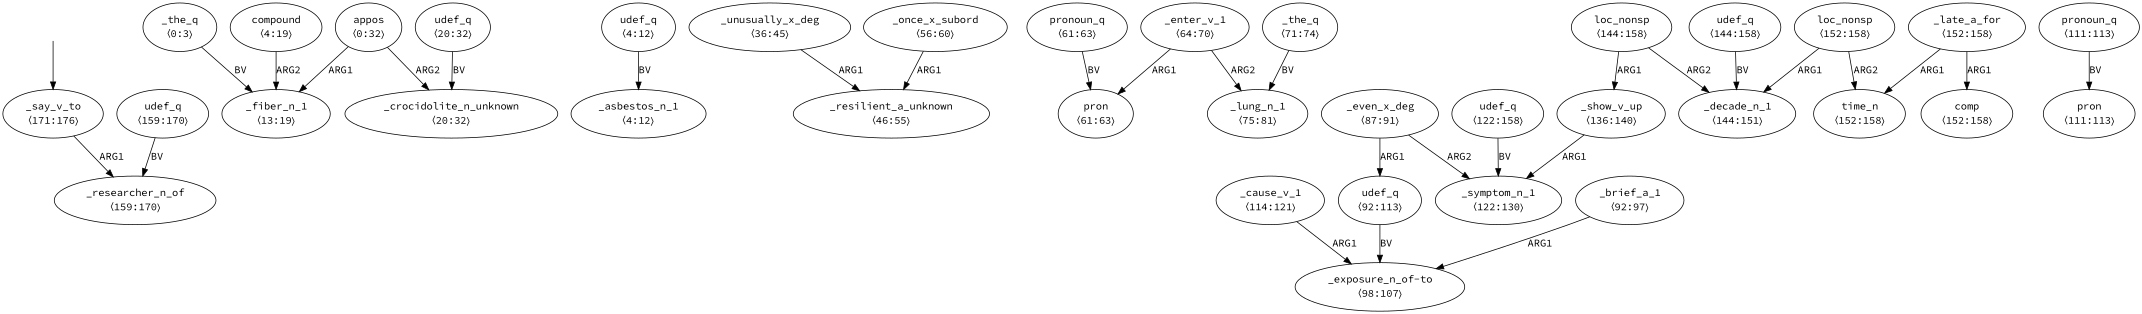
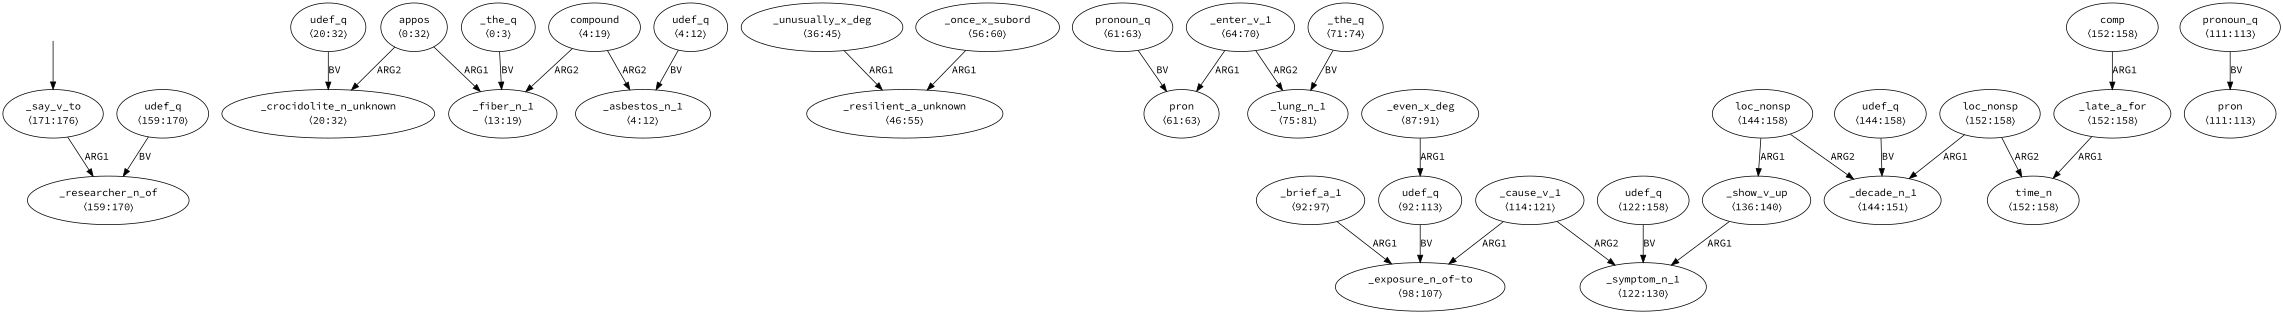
edge "compound" -> "_asbestos_n_1": added, label "ARG2"
edge "_late_a_for" -> "comp": reversed
edge "_even_x_deg" -> "_symptom_n_1": now "_cause_v_1" -> "_symptom_n_1"
